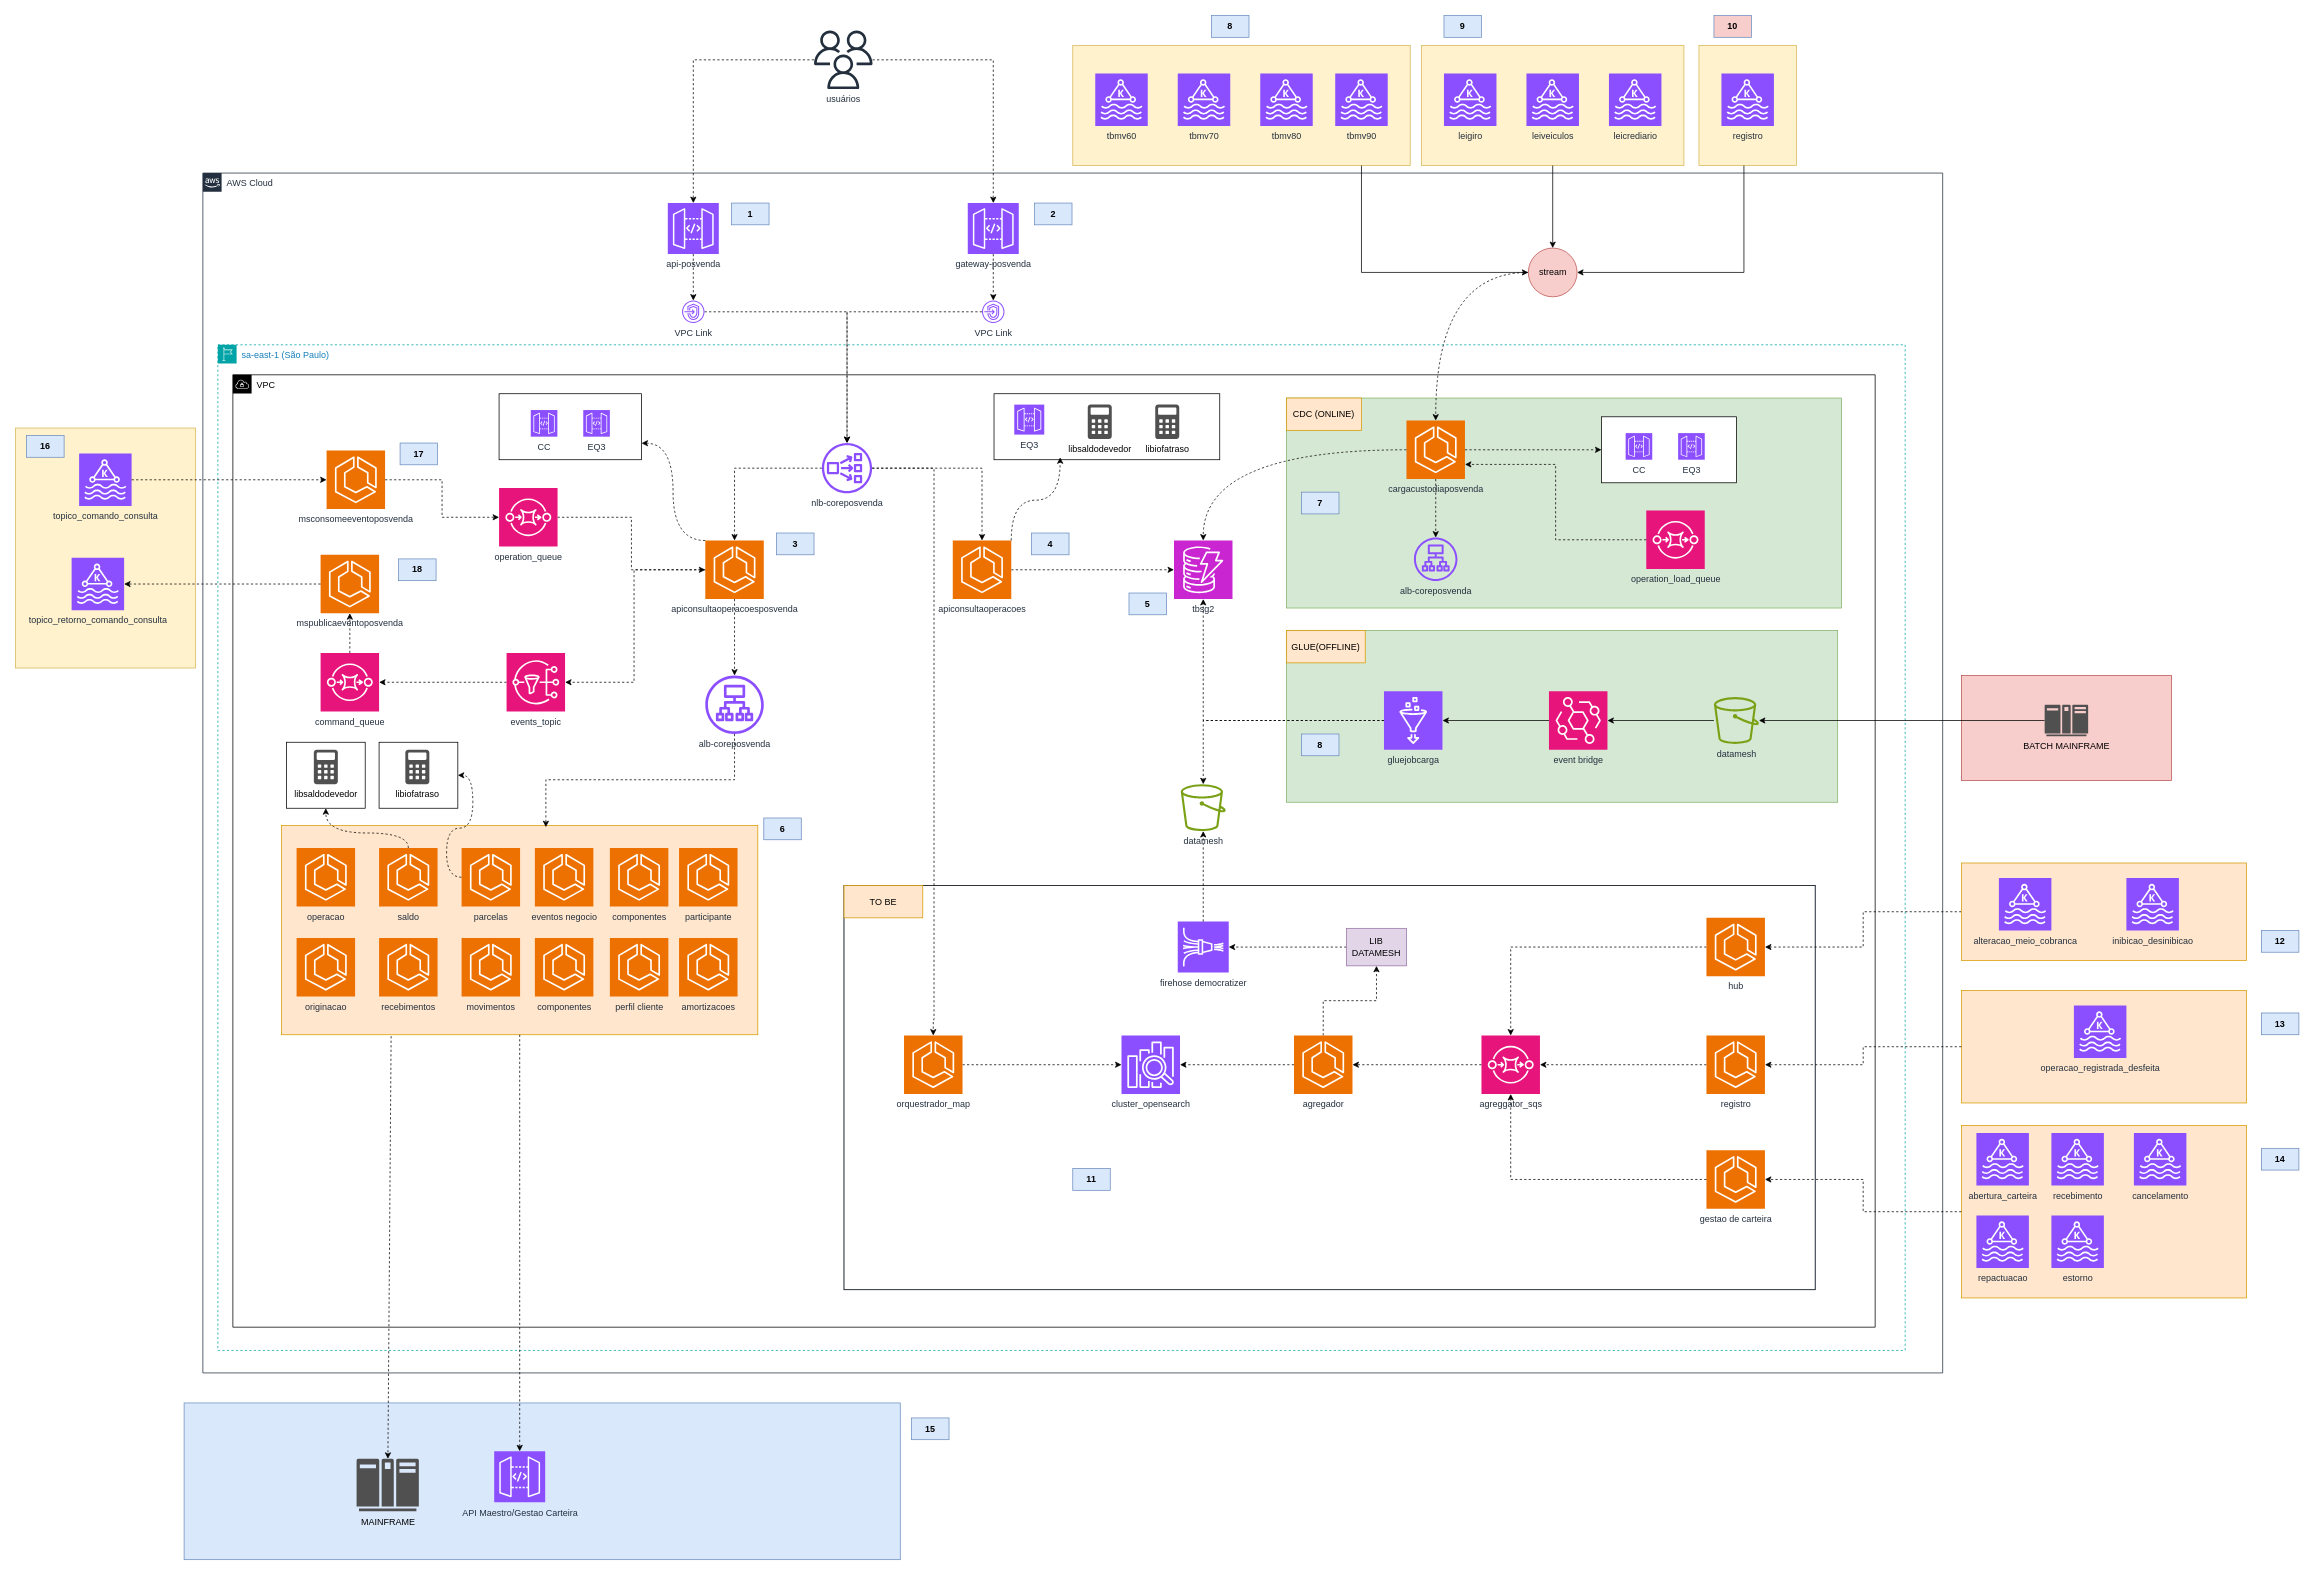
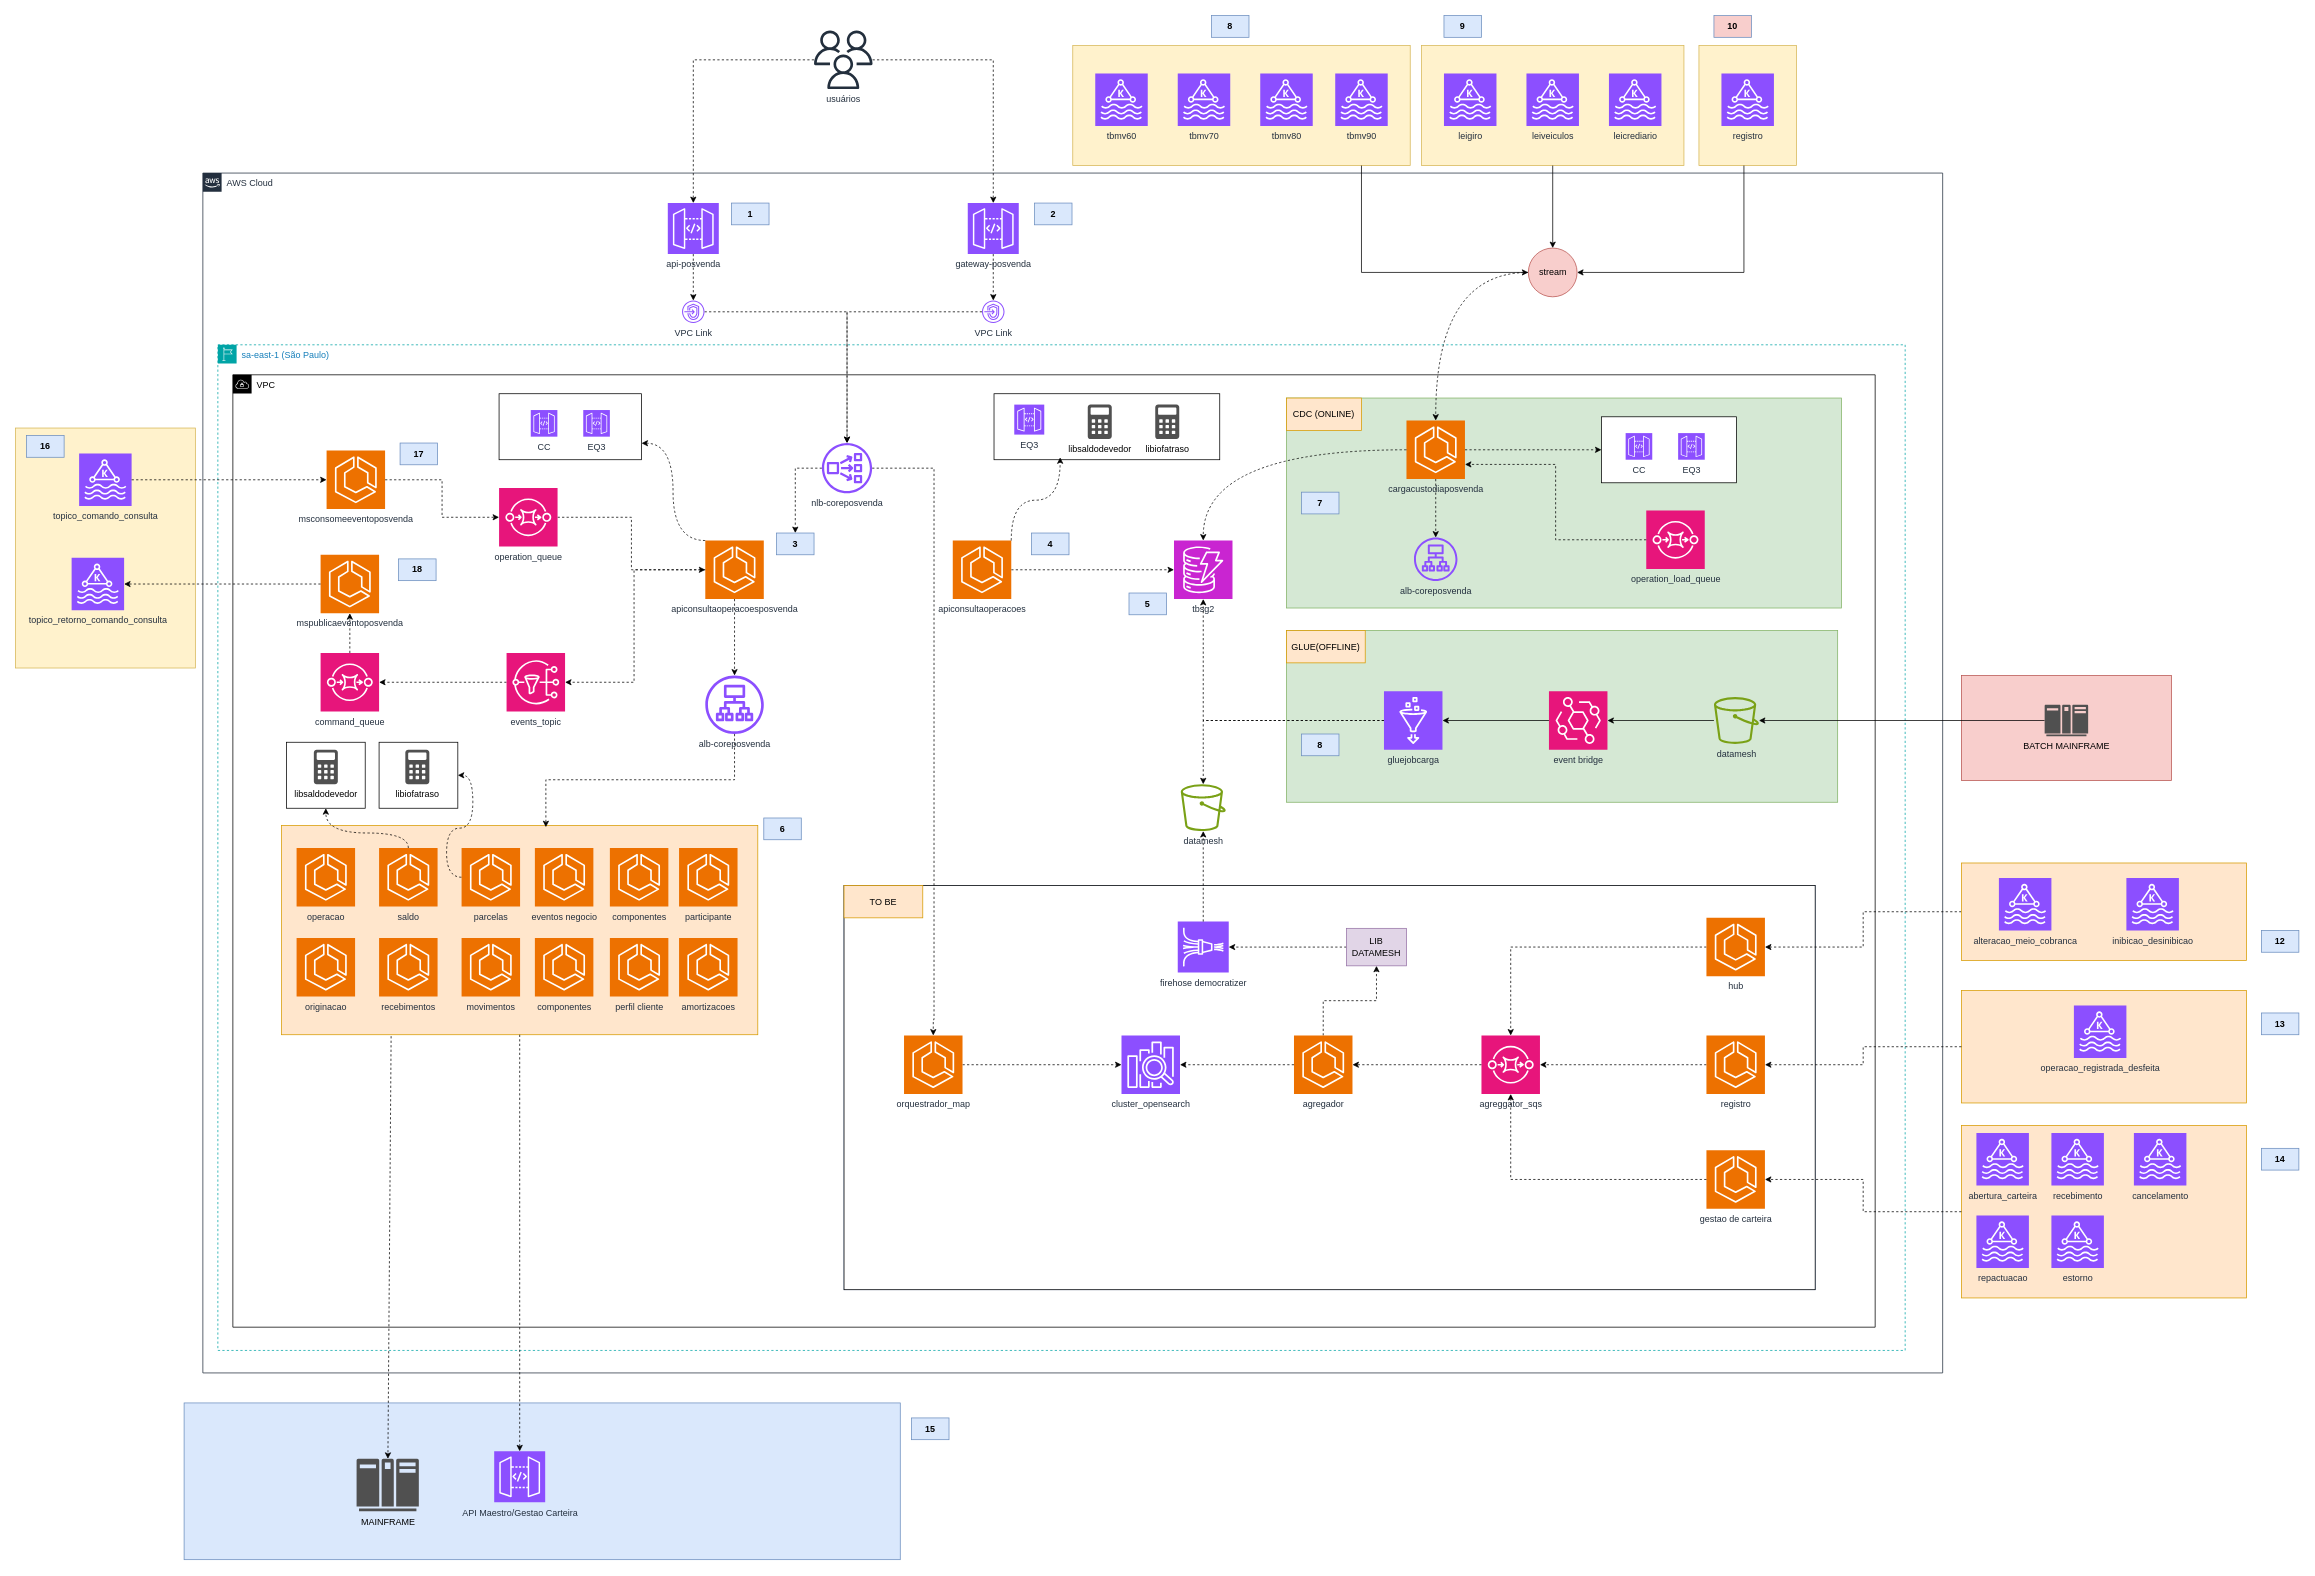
edge "nlb-coreposvenda" -> "apiconsultaoperacoes": now "nlb-coreposvenda" -> "3"
edge "nlb-coreposvenda" -> "apiconsultaoperacoesposvenda": removed
node "11": removed
